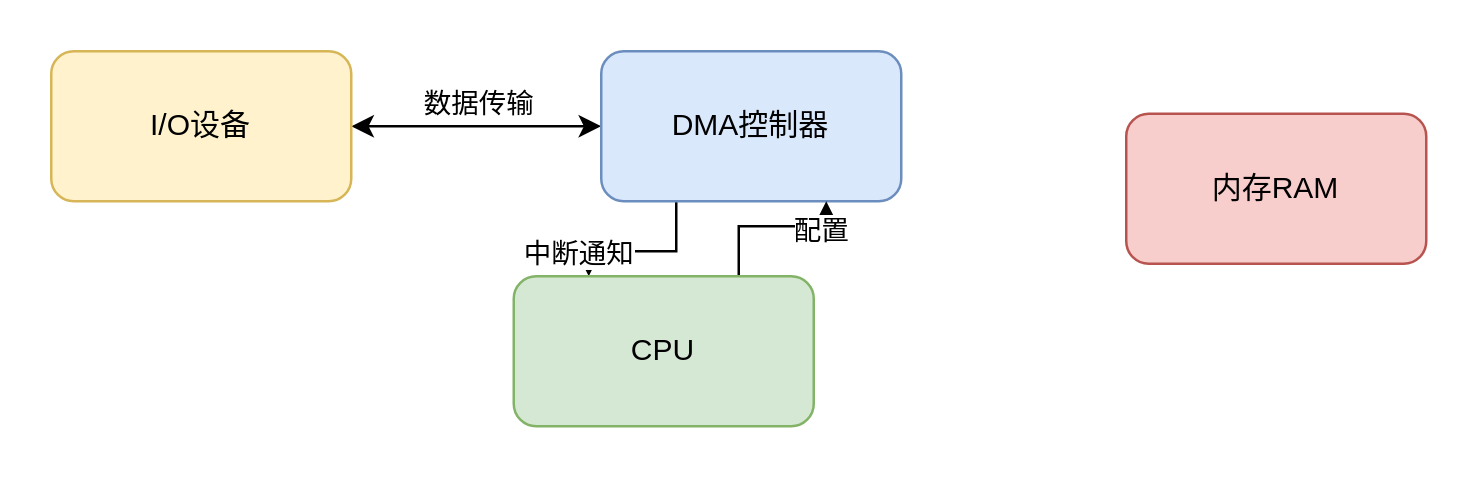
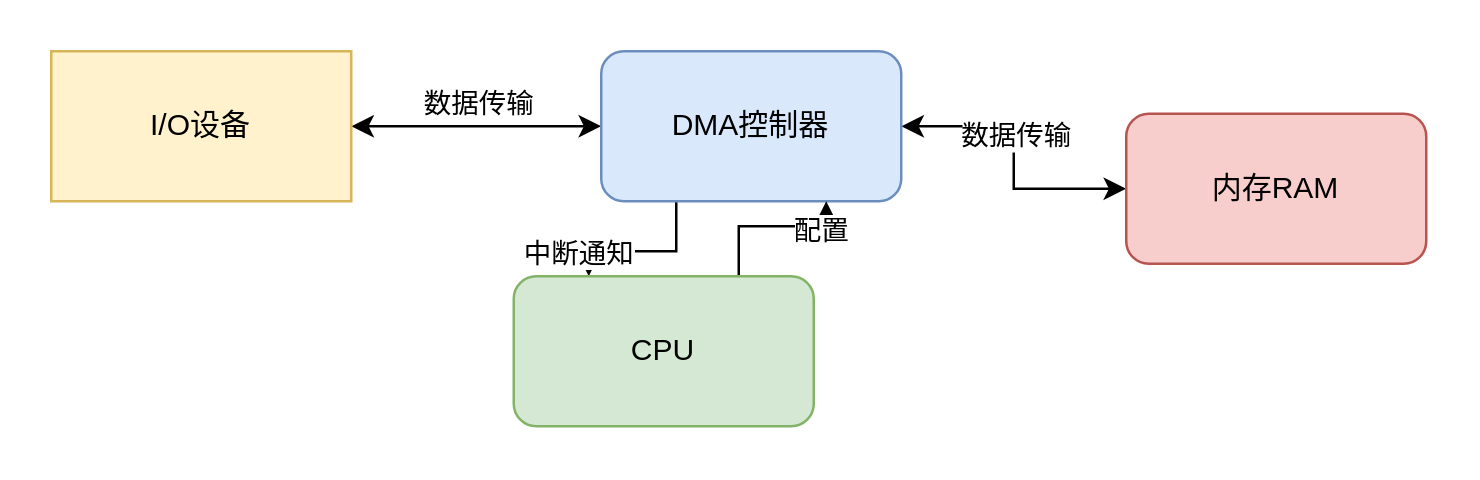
node "I/O设备": shape rounded rectangle -> rectangle
edge "DMA控制器" -- "内存RAM": added, label "数据传输"
